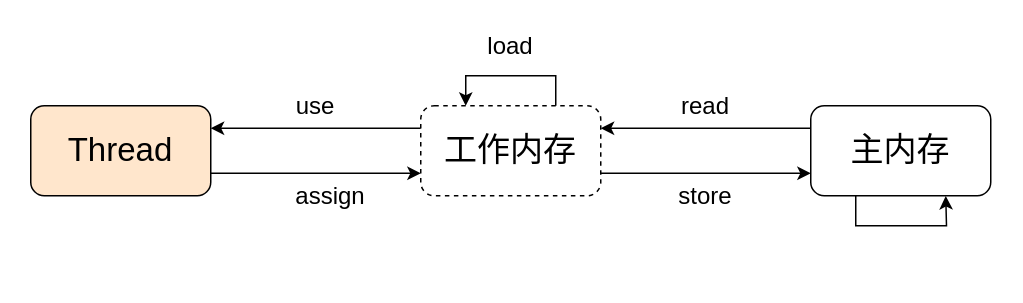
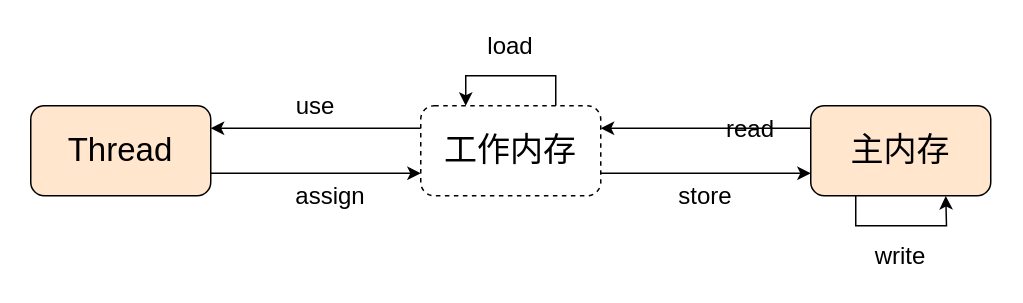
node "read": moved (706, 106) -> (751, 128)
node "主内存": fillcolor #ffffff -> #ffe6cc
node "write": added
